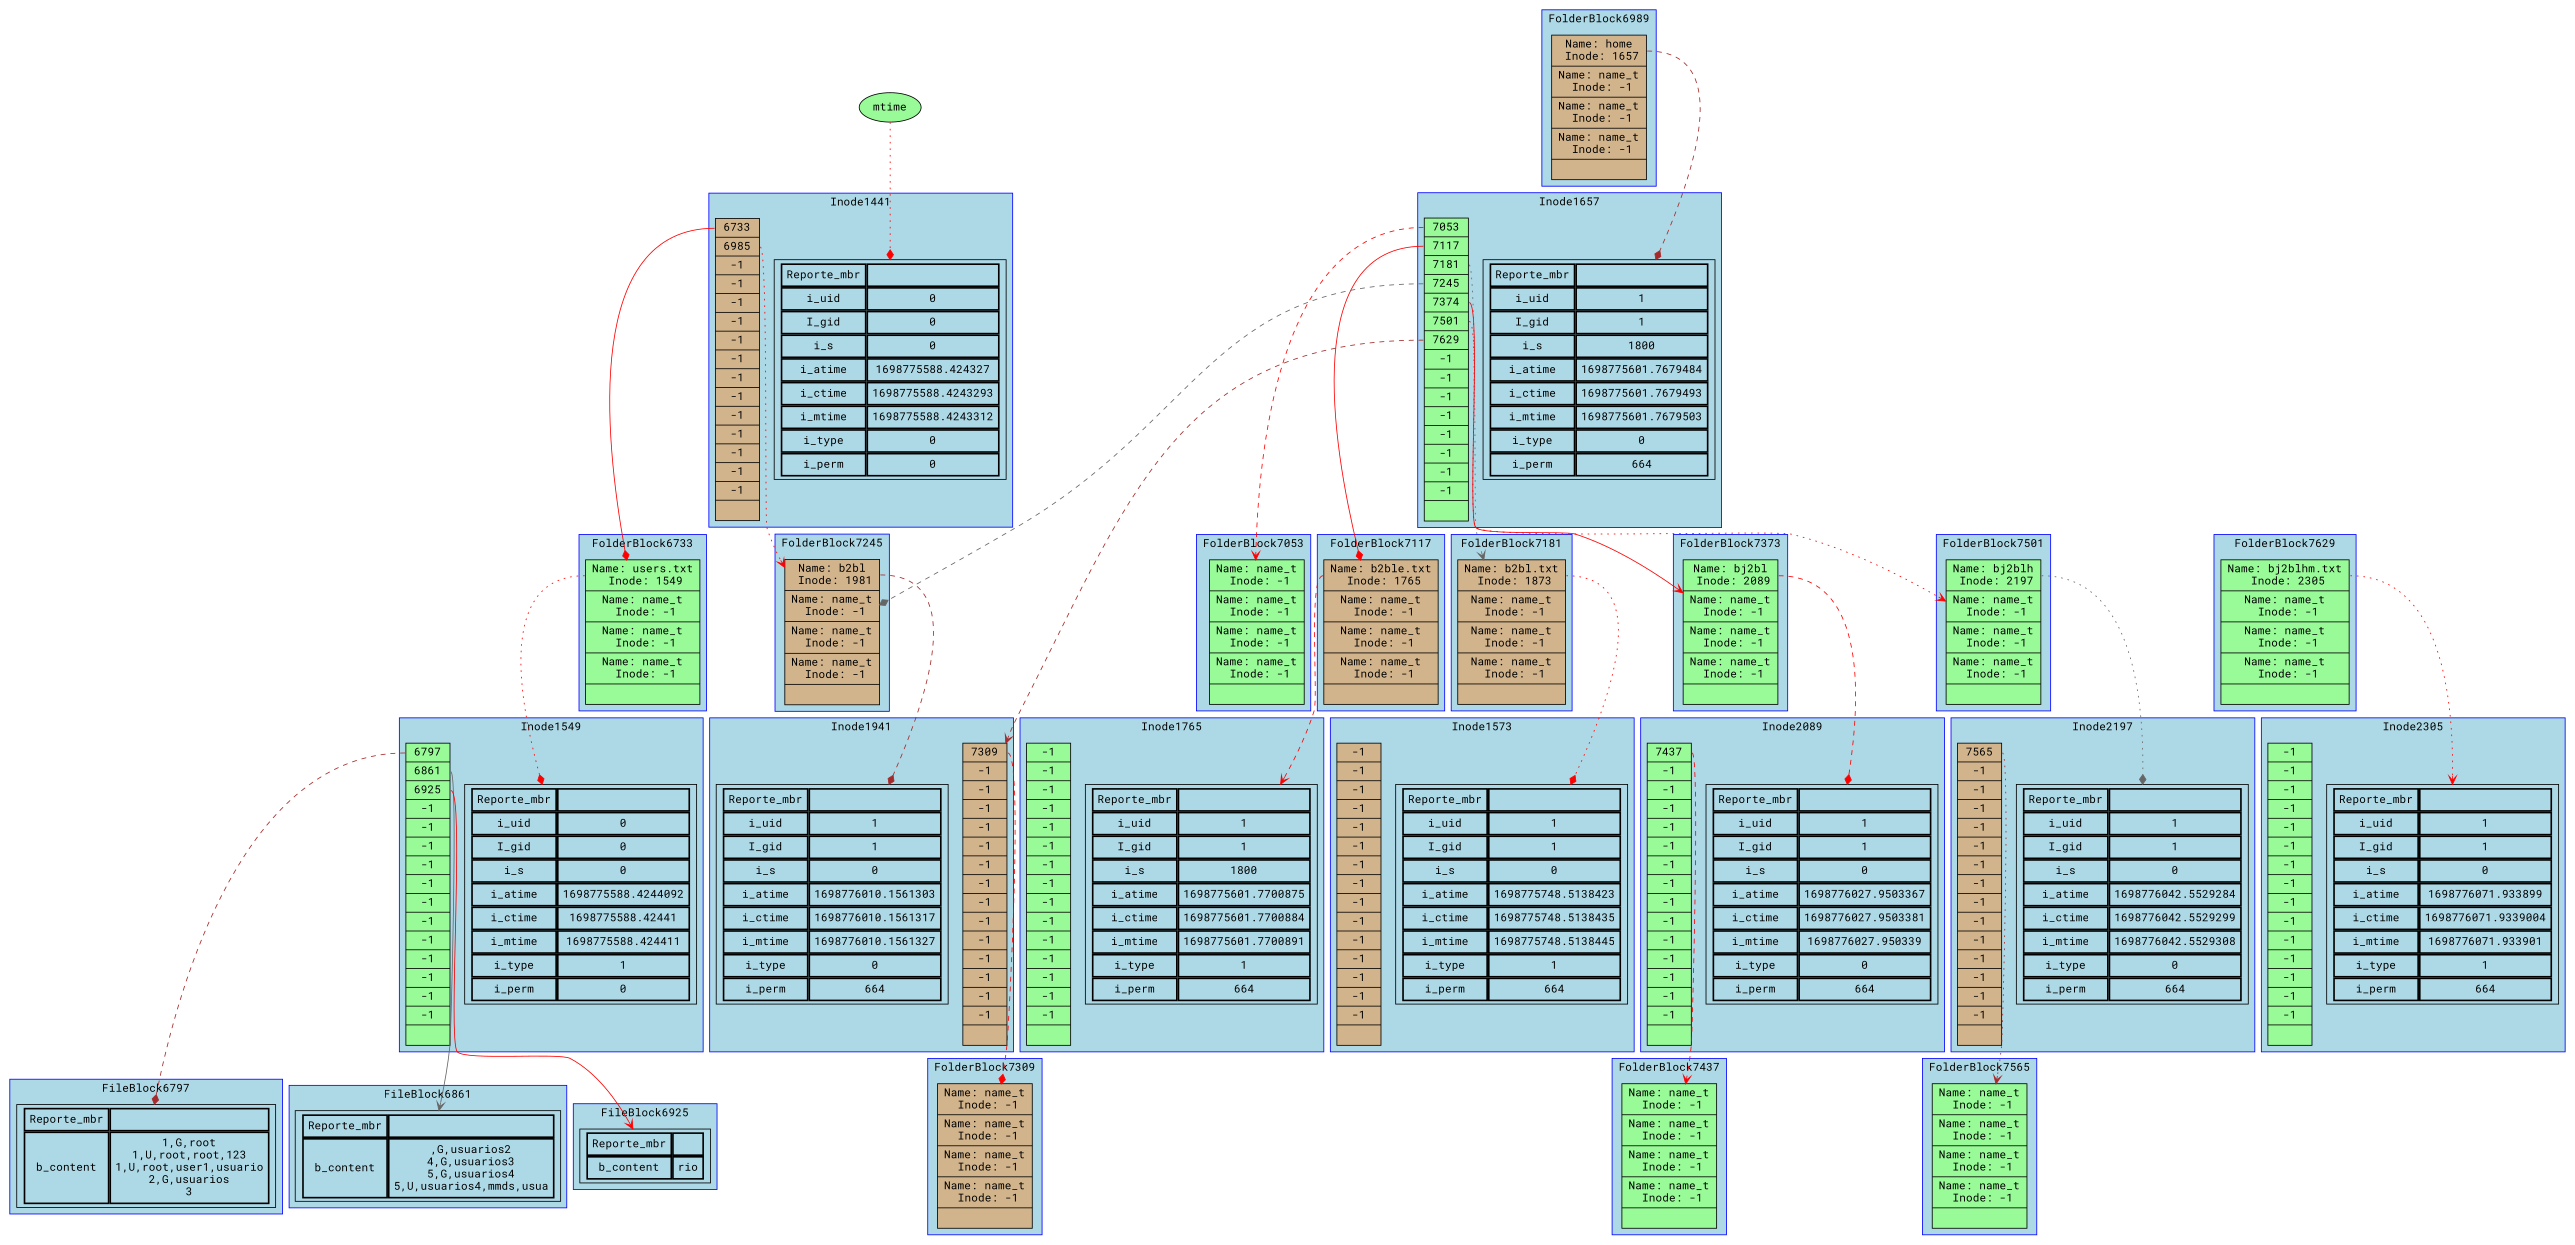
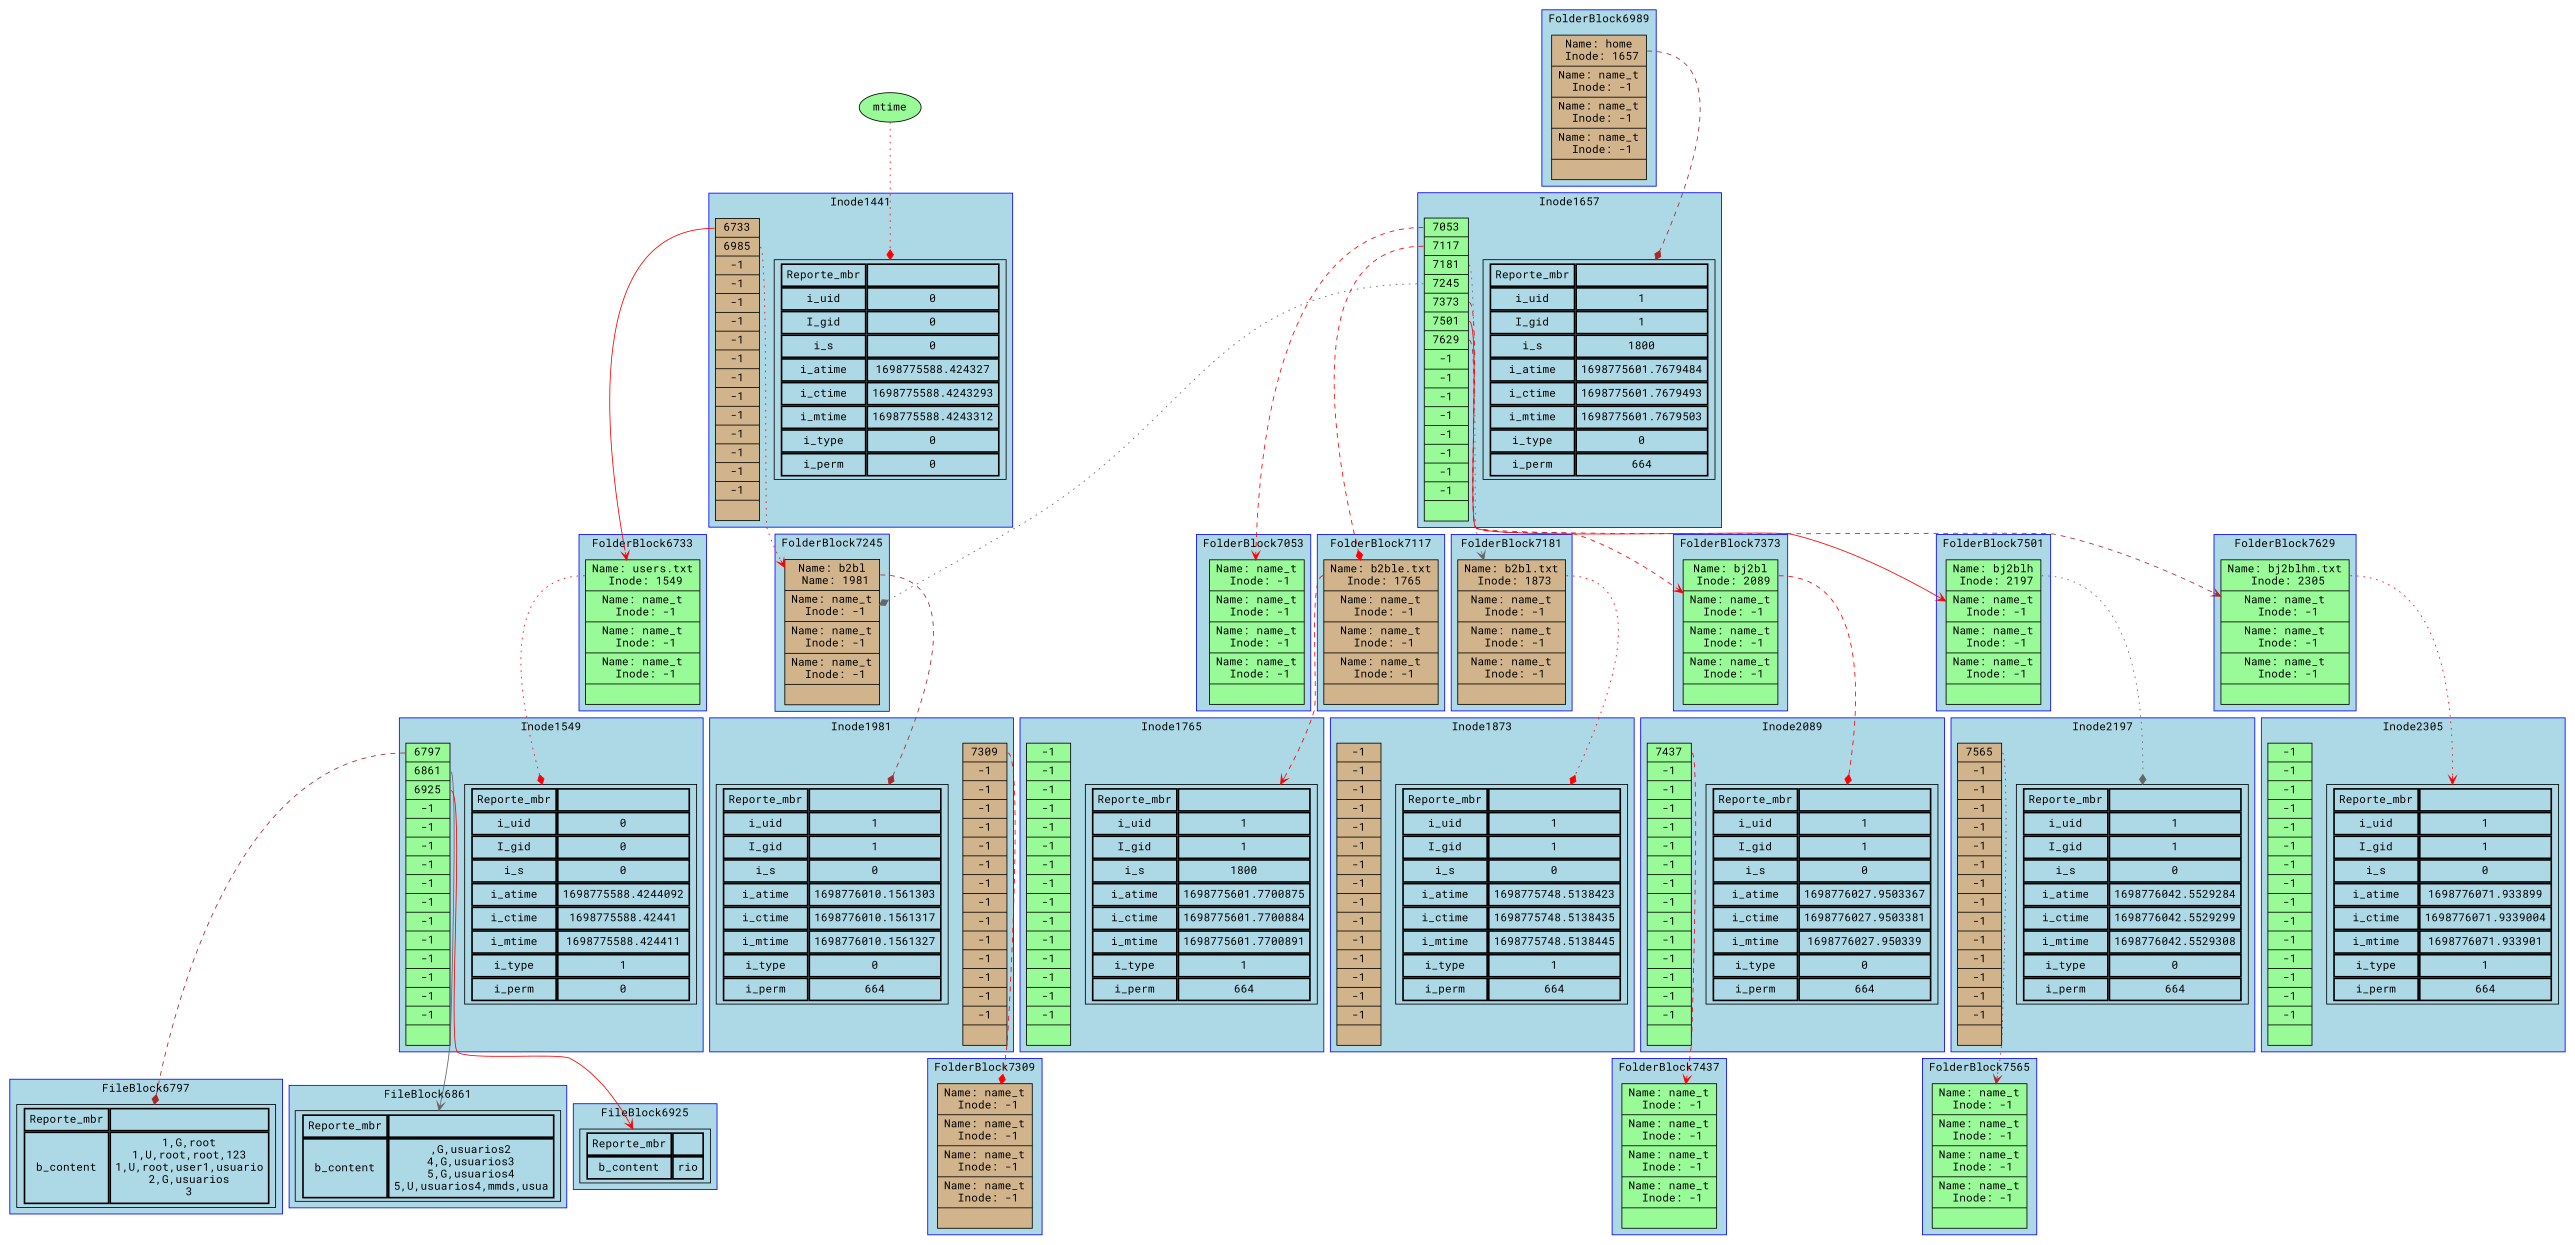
node "7053": text "7374" -> "7373"
edge "6733" -> "Name: users.txt": arrowhead diamond -> vee
edge "7053" -> "Name: b2ble.txt": style solid -> dashed
edge "7053" -> "Name: b2bl": style dashed -> dotted
edge "7053" -> "7309": now "7053" -> "Name: bj2blhm.txt"
edge "7053" -> "Name: bj2bl": style solid -> dashed
edge "7053" -> "Name: bj2blh": style dotted -> solid
node "Name: b2bl": text "Inode: 1981" -> "Name: 1981"
cluster "Inode1941": label "Inode1941" -> "Inode1981"
cluster "Inode1573": label "Inode1573" -> "Inode1873"
